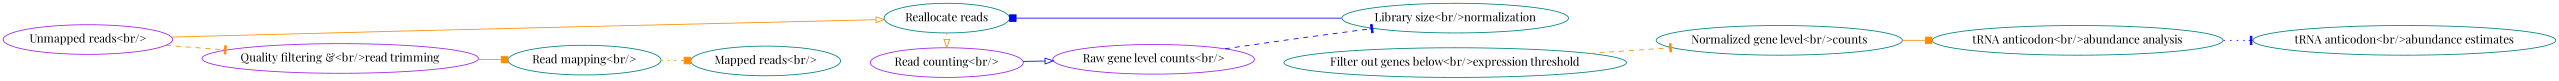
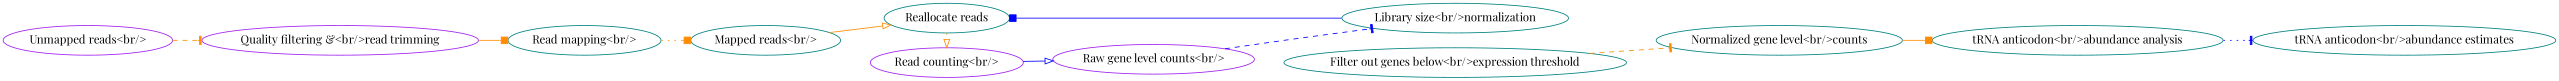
edge "Unmapped reads<br/>" -> "Reallocate reads": now "Mapped reads<br/>" -> "Reallocate reads"
